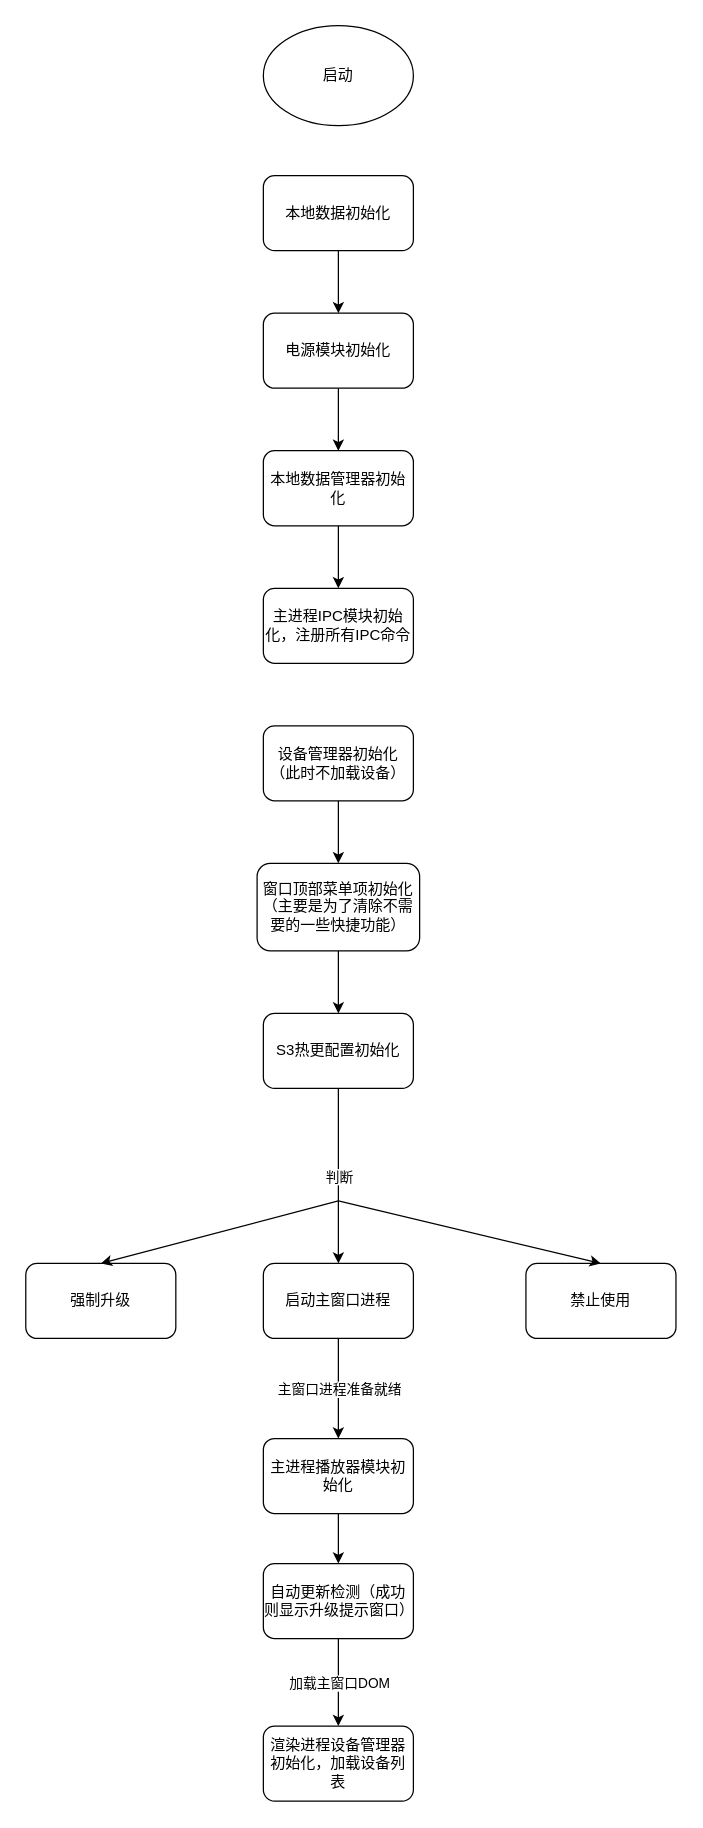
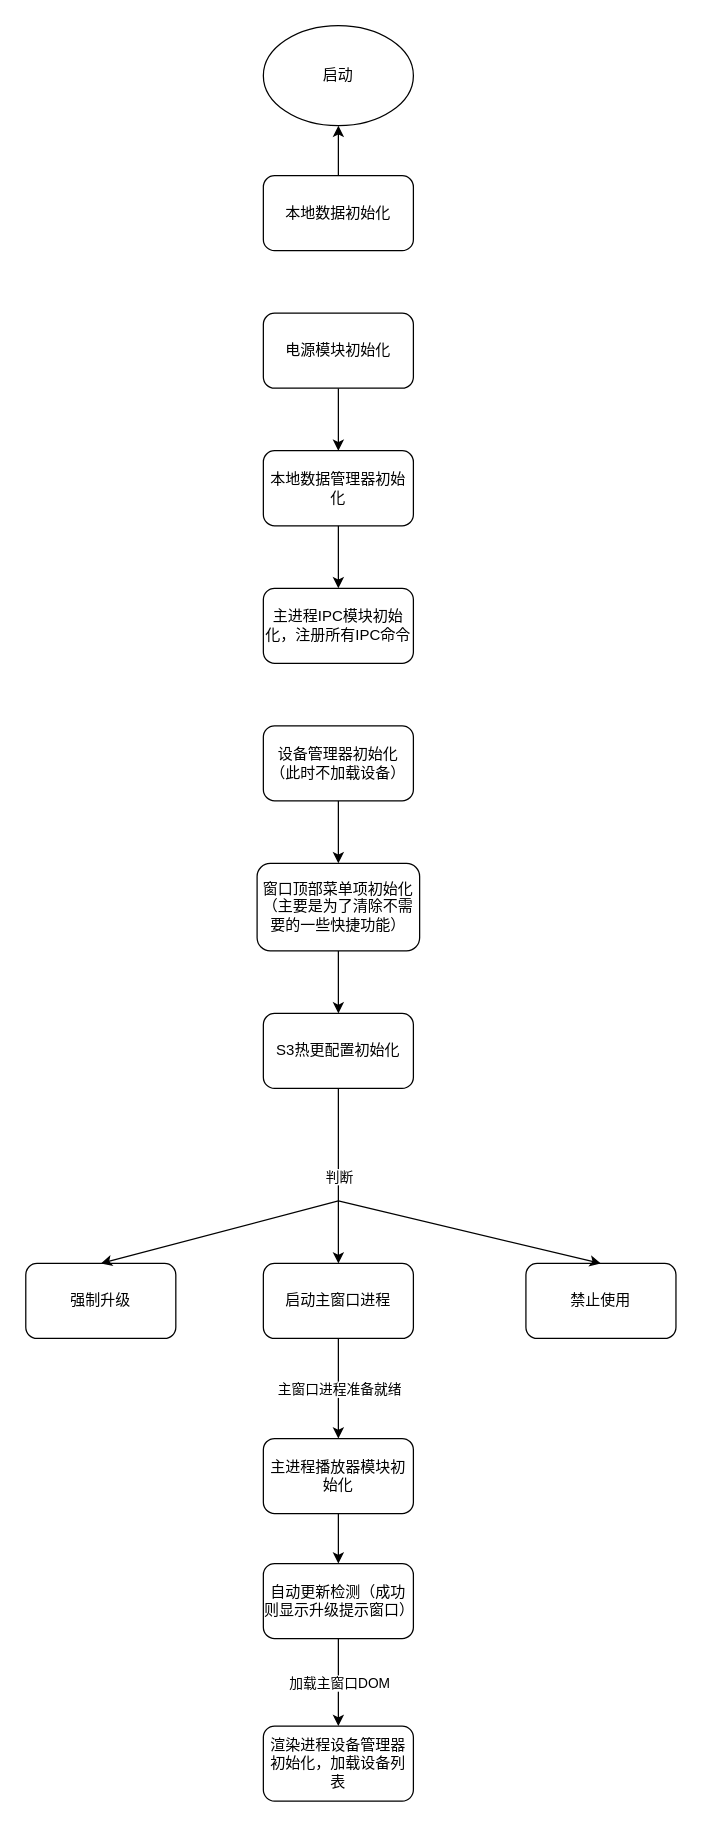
edge "本地数据初始化" -> "电源模块初始化": now "本地数据初始化" -> "启动"
